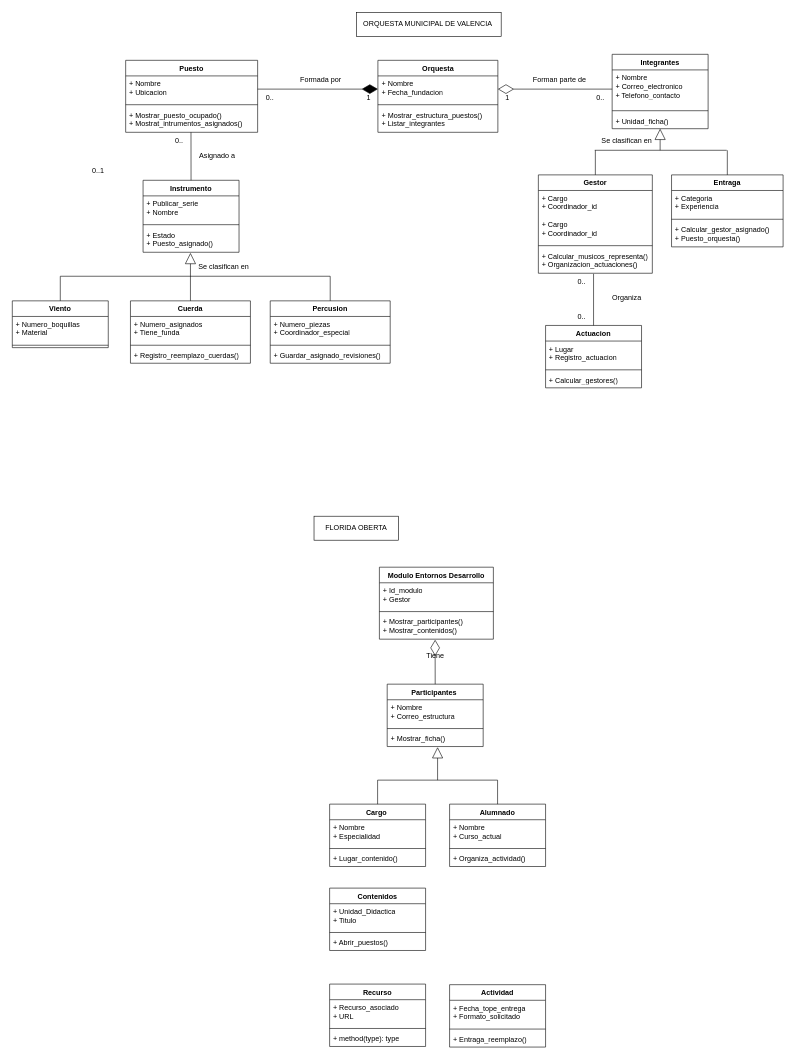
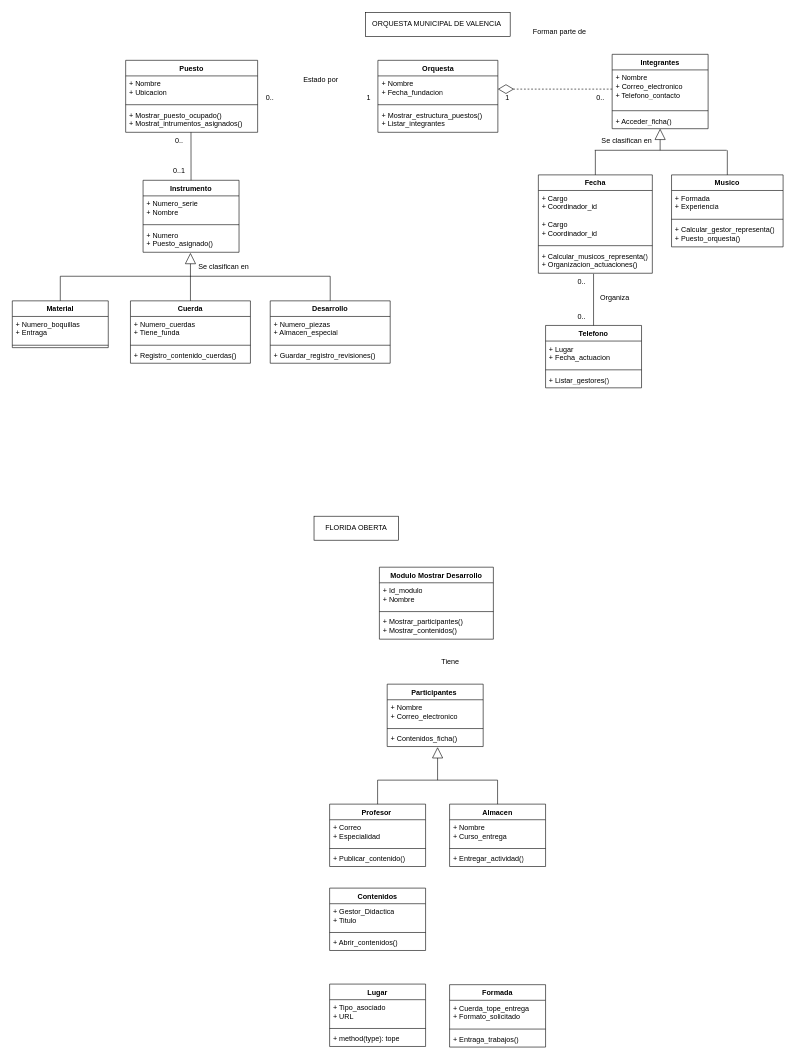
node "ORQUESTA MUNICIPAL DE VALENCIA": moved (429, 24) -> (438, 24)
node "Formada por": label "Formada por" -> "Estado por"
node "Forman parte de": moved (560, 80) -> (560, 32)
edge "+ Nombre + Ubicacion" -> "+ Nombre + Fecha_fundacion": removed
edge "+ Nombre + Correo_electronico + Telefono_contacto" -> "+ Nombre + Fecha_fundacion": style solid -> dashed
node "+ Unidad_ficha()": label "+ Unidad_ficha()" -> "+ Acceder_ficha()"
node "Asignado a": removed
node "0..1": moved (98, 171) -> (179, 171)
node "Gestor": label "Gestor" -> "Fecha"
node "Entraga": label "Entraga" -> "Musico"
node "+ Categoria + Experiencia": label "+ Categoria + Experiencia" -> "+ Formada + Experiencia"
node "+ Publicar_serie + Nombre": label "+ Publicar_serie + Nombre" -> "+ Numero_serie + Nombre"
node "+ Calcular_gestor_asignado() + Puesto_orquesta()": label "+ Calcular_gestor_asignado() + Puesto_orquesta()" -> "+ Calcular_gestor_representa() + Puesto_orquesta()"
node "+ Estado + Puesto_asignado()": label "+ Estado + Puesto_asignado()" -> "+ Numero + Puesto_asignado()"
node "Organiza": moved (627, 298) -> (615, 298)
node "Viento": label "Viento" -> "Material"
node "Percusion": label "Percusion" -> "Desarrollo"
node "+ Numero_boquillas + Material": label "+ Numero_boquillas + Material" -> "+ Numero_boquillas + Entraga"
node "+ Numero_asignados + Tiene_funda": label "+ Numero_asignados + Tiene_funda" -> "+ Numero_cuerdas + Tiene_funda"
node "+ Numero_piezas + Coordinador_especial": label "+ Numero_piezas + Coordinador_especial" -> "+ Numero_piezas + Almacen_especial"
node "Actuacion": label "Actuacion" -> "Telefono"
node "+ Lugar + Registro_actuacion": label "+ Lugar + Registro_actuacion" -> "+ Lugar + Fecha_actuacion"
node "+ Registro_reemplazo_cuerdas()": label "+ Registro_reemplazo_cuerdas()" -> "+ Registro_contenido_cuerdas()"
node "+ Guardar_asignado_revisiones()": label "+ Guardar_asignado_revisiones()" -> "+ Guardar_registro_revisiones()"
node "+ Calcular_gestores()": label "+ Calcular_gestores()" -> "+ Listar_gestores()"
node "Modulo Entornos Desarrollo": label "Modulo Entornos Desarrollo" -> "Modulo Mostrar Desarrollo"
node "+ Id_modulo + Gestor": label "+ Id_modulo + Gestor" -> "+ Id_modulo + Nombre"
node "Tiene": moved (435, 656) -> (450, 662)
edge "Participantes" -> "+ Mostrar_participantes() + Mostrar_contenidos()": removed
node "+ Nombre + Correo_estructura": label "+ Nombre + Correo_estructura" -> "+ Nombre + Correo_electronico"
node "+ Mostrar_ficha()": label "+ Mostrar_ficha()" -> "+ Contenidos_ficha()"
node "Cargo": label "Cargo" -> "Profesor"
node "Alumnado": label "Alumnado" -> "Almacen"
node "+ Nombre + Especialidad": label "+ Nombre + Especialidad" -> "+ Correo + Especialidad"
node "+ Nombre + Curso_actual": label "+ Nombre + Curso_actual" -> "+ Nombre + Curso_entrega"
node "+ Lugar_contenido()": label "+ Lugar_contenido()" -> "+ Publicar_contenido()"
node "+ Organiza_actividad()": label "+ Organiza_actividad()" -> "+ Entregar_actividad()"
node "+ Unidad_Didactica + Titulo": label "+ Unidad_Didactica + Titulo" -> "+ Gestor_Didactica + Titulo"
node "+ Abrir_puestos()": label "+ Abrir_puestos()" -> "+ Abrir_contenidos()"
node "Recurso": label "Recurso" -> "Lugar"
node "Actividad": label "Actividad" -> "Formada"
node "+ Recurso_asociado + URL": label "+ Recurso_asociado + URL" -> "+ Tipo_asociado + URL"
node "+ Fecha_tope_entrega + Formato_solicitado": label "+ Fecha_tope_entrega + Formato_solicitado" -> "+ Cuerda_tope_entrega + Formato_solicitado"
node "+ method(type): type": label "+ method(type): type" -> "+ method(type): tope"
node "+ Entraga_reemplazo()": label "+ Entraga_reemplazo()" -> "+ Entraga_trabajos()"
